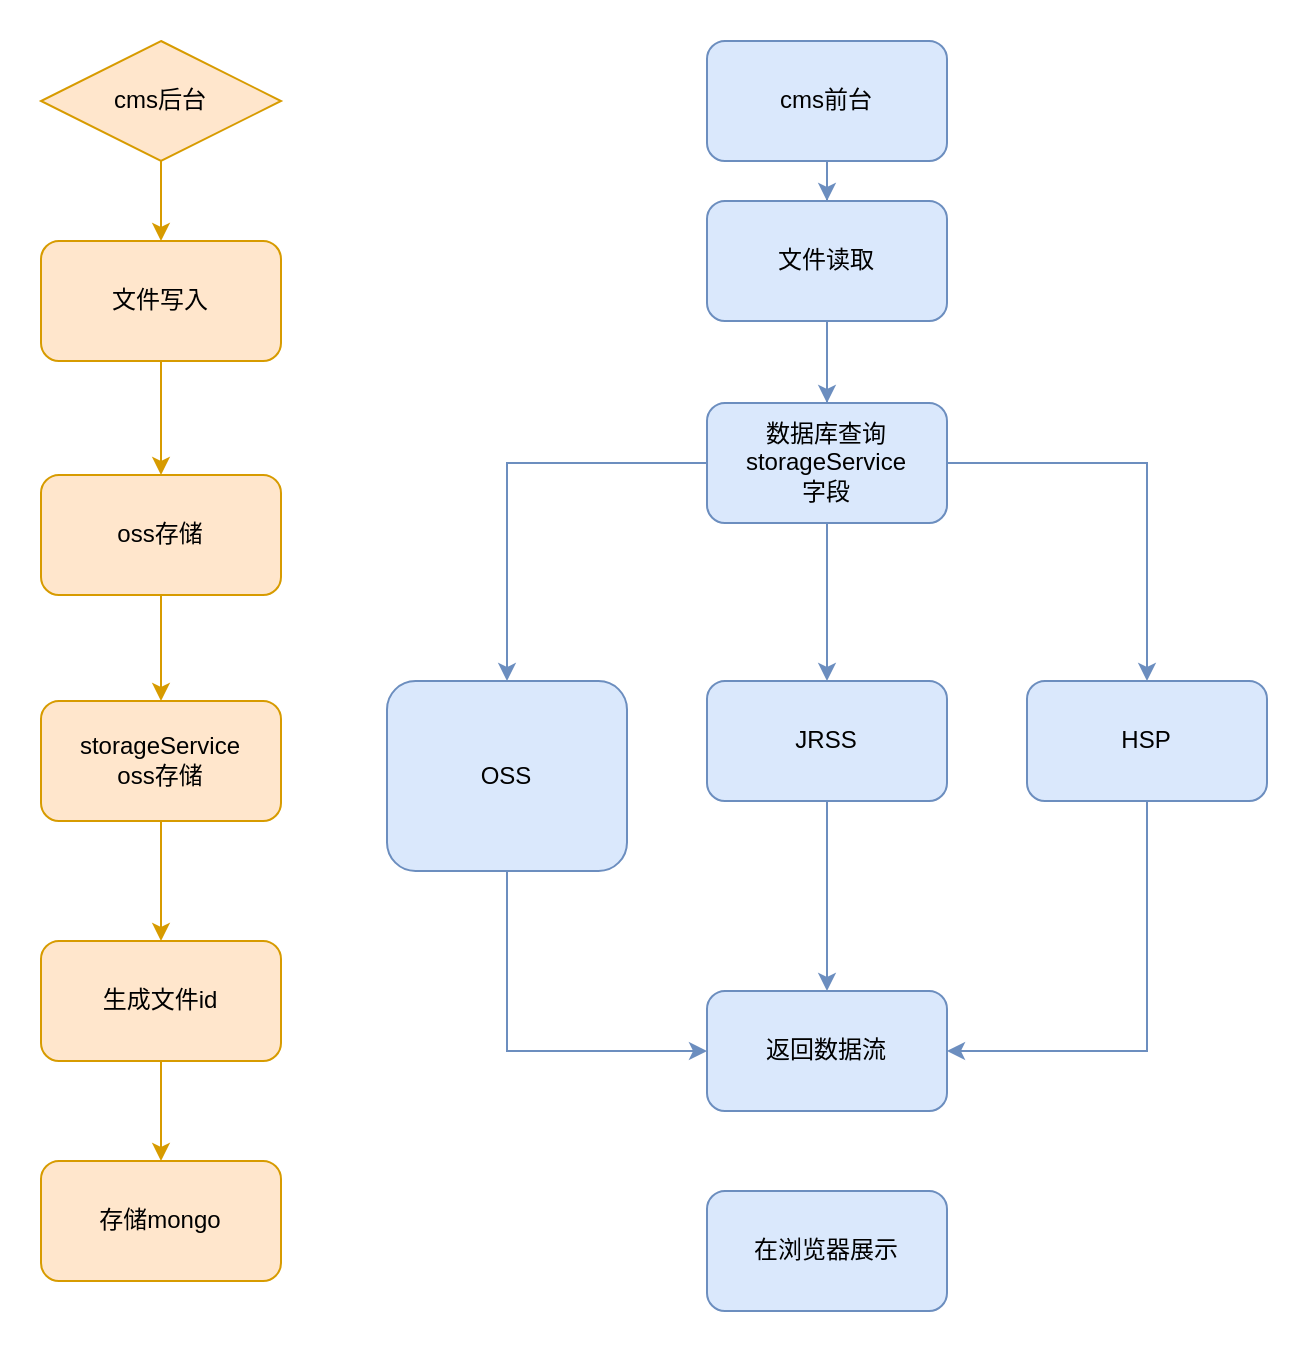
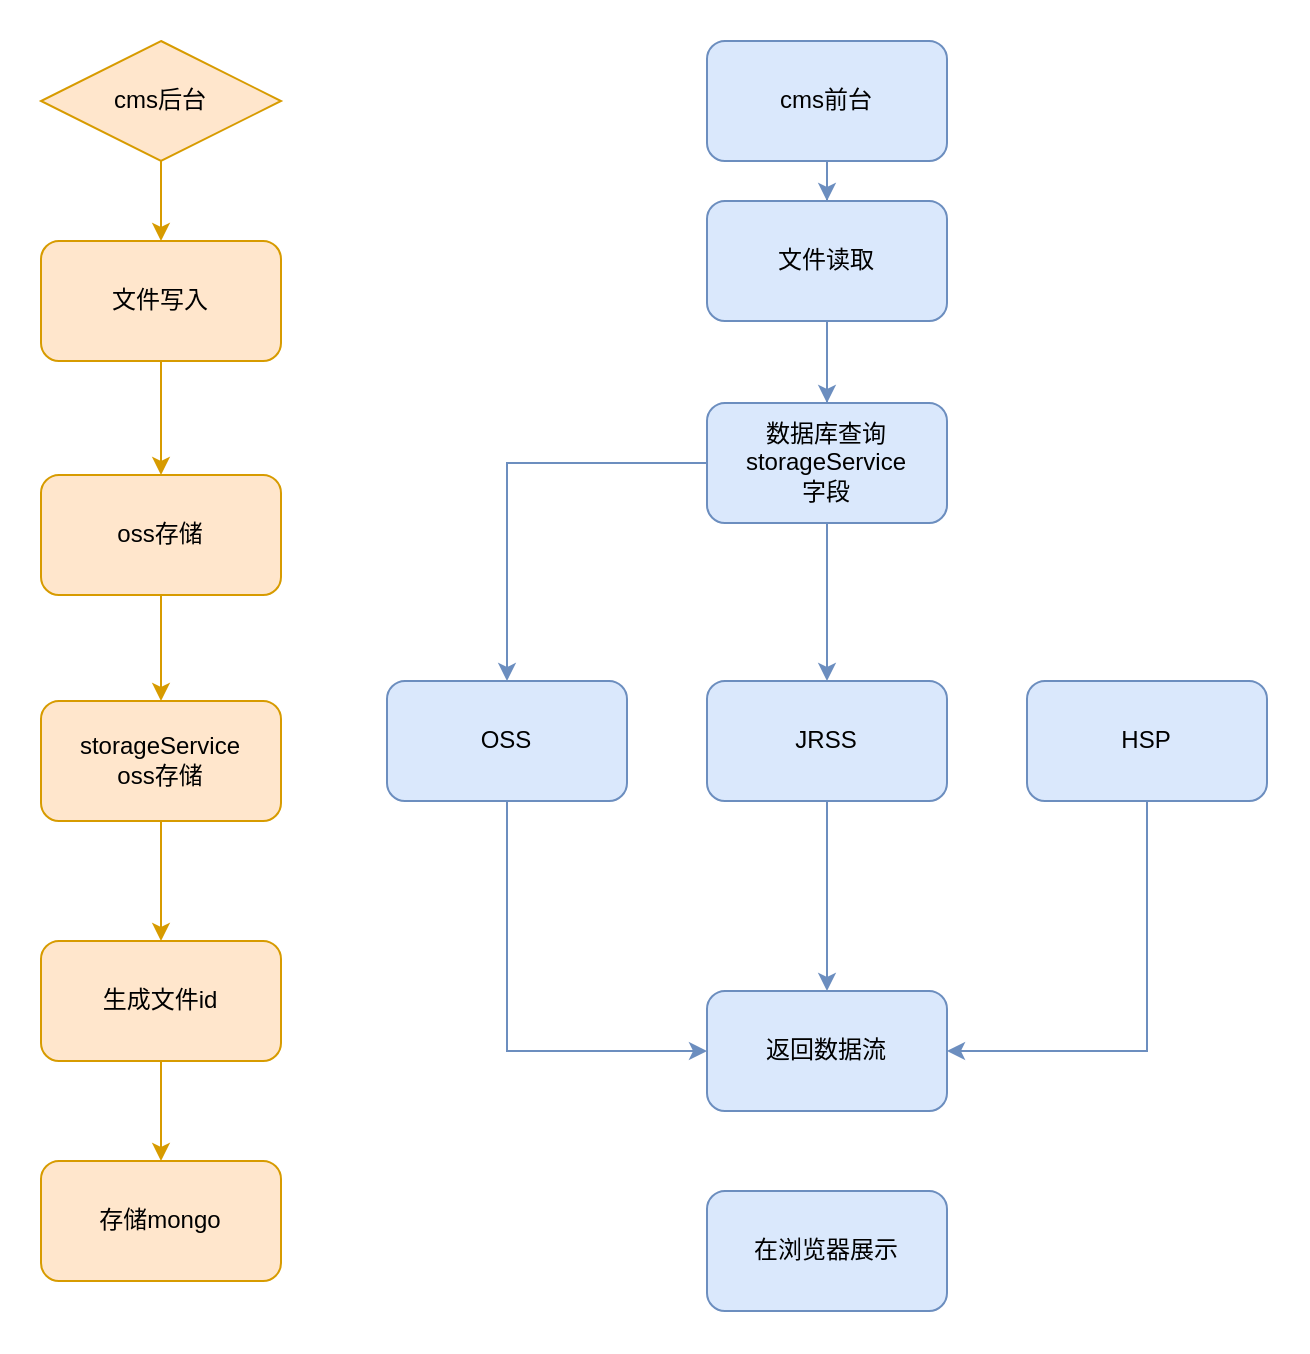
edge "数据库查询 storageService 字段" -> "HSP": removed
node "OSS": size 240x190 -> 240x120
